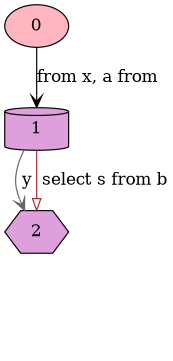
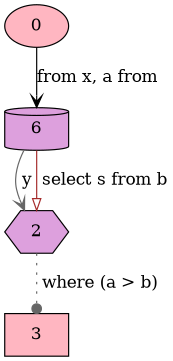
node "1": label "1" -> "6"
node "3": added
